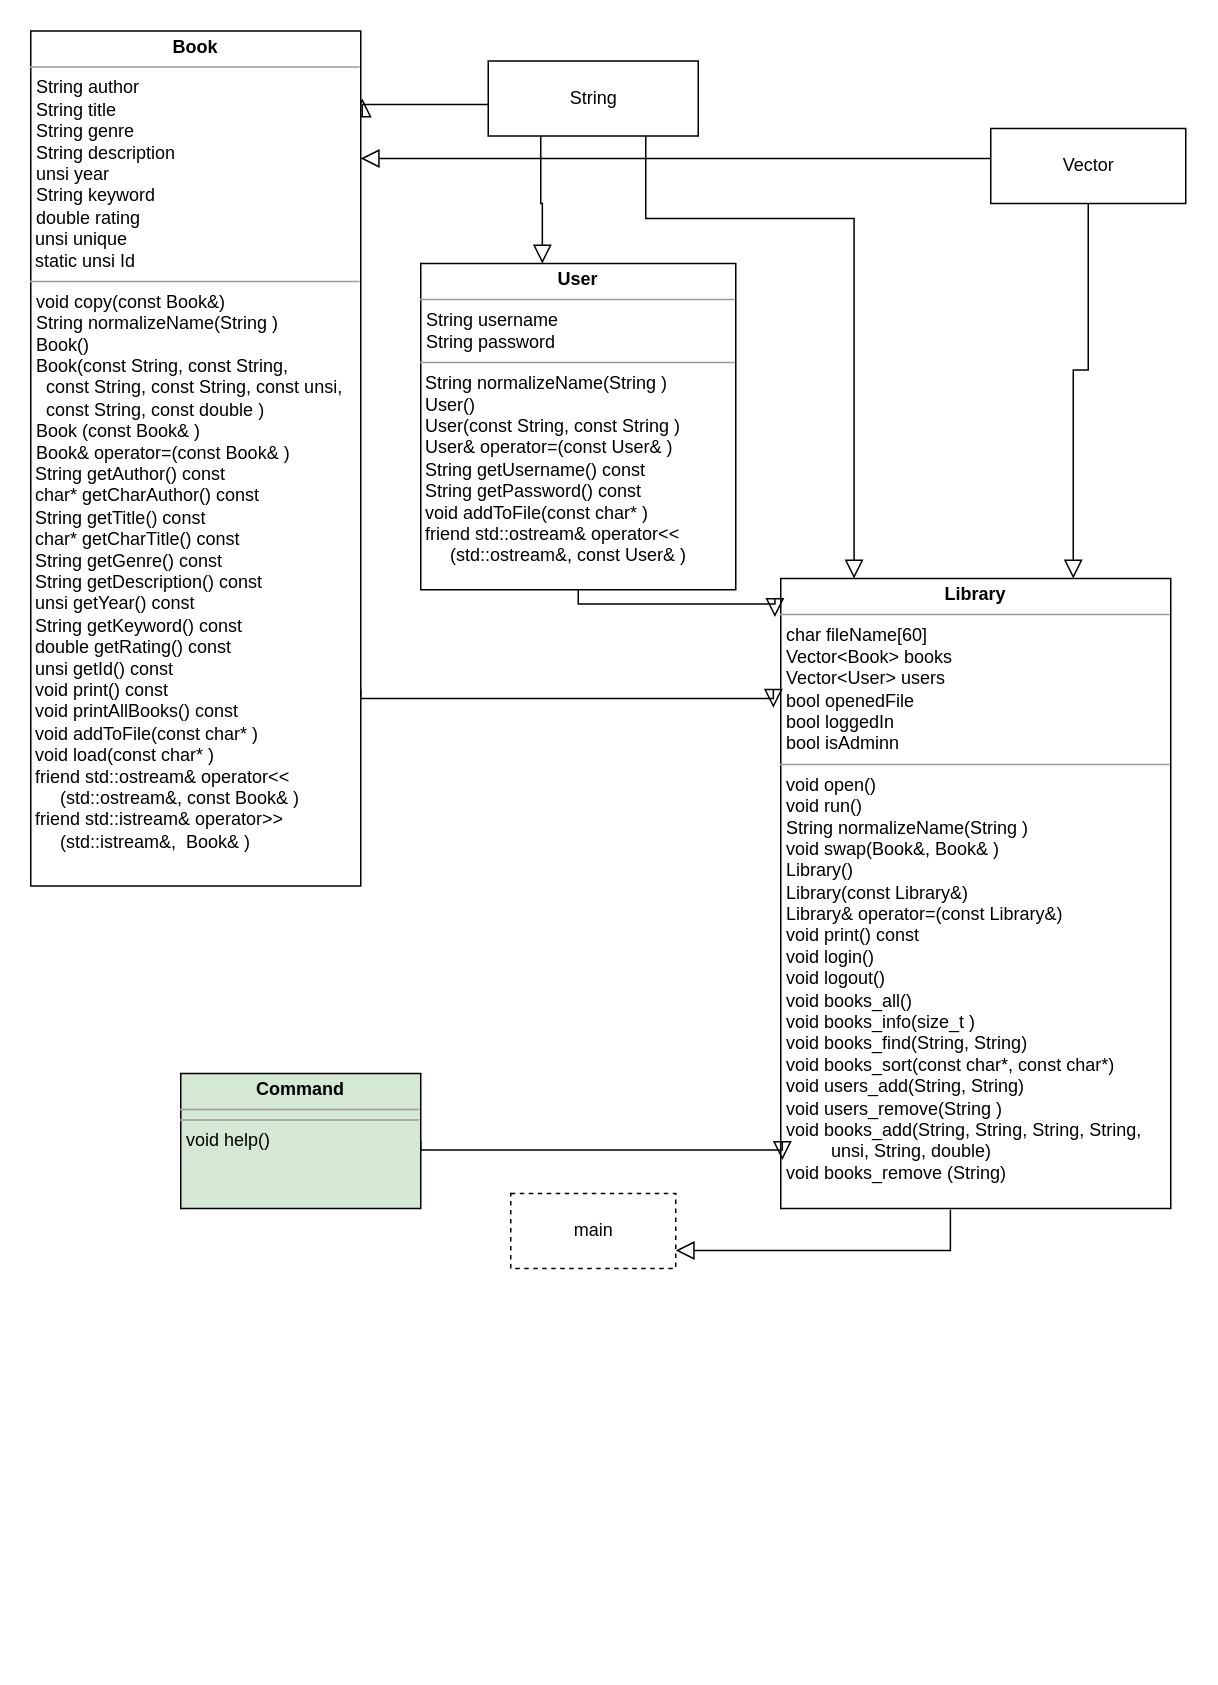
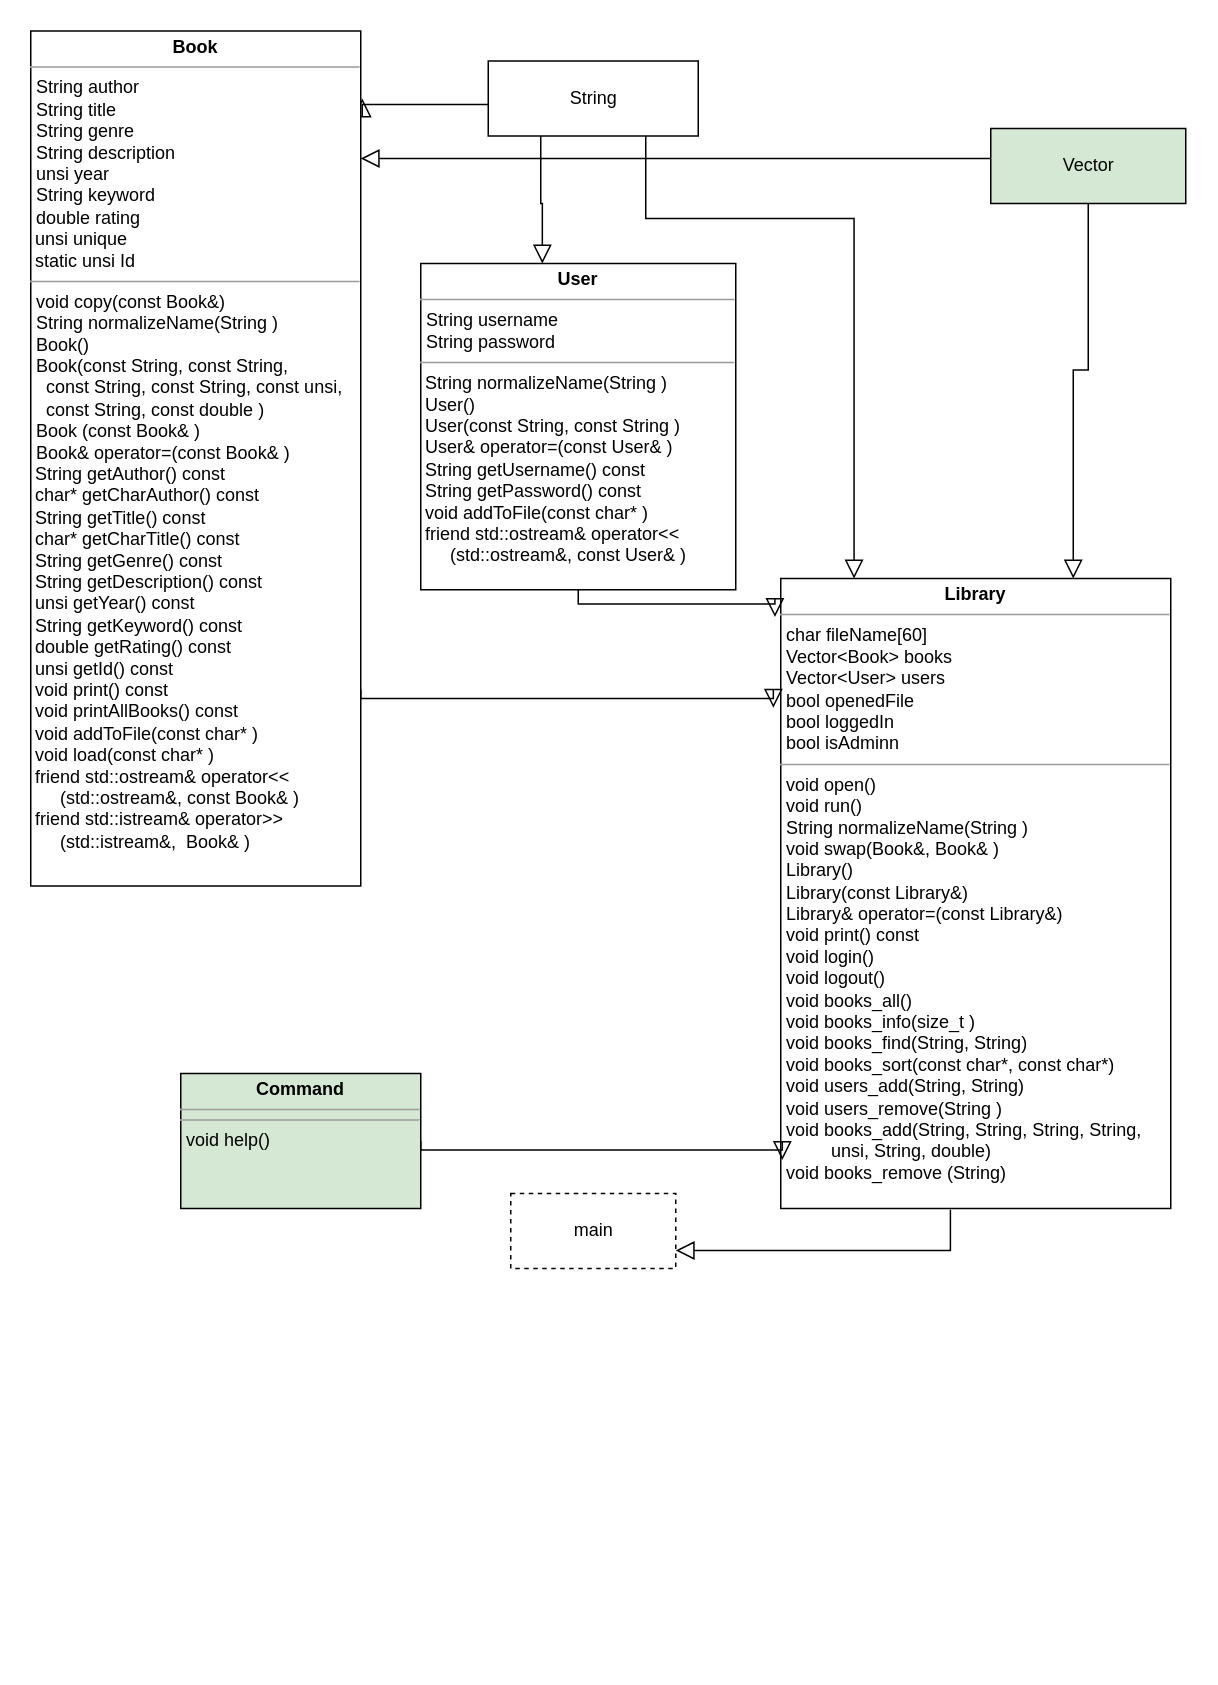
node "Vector": fillcolor #ffffff -> #d5e8d4
